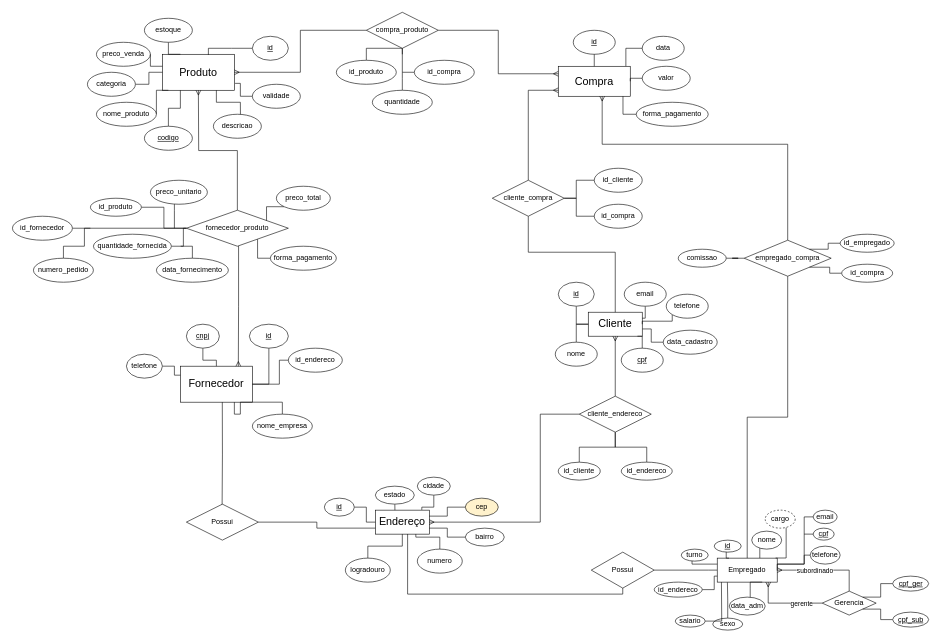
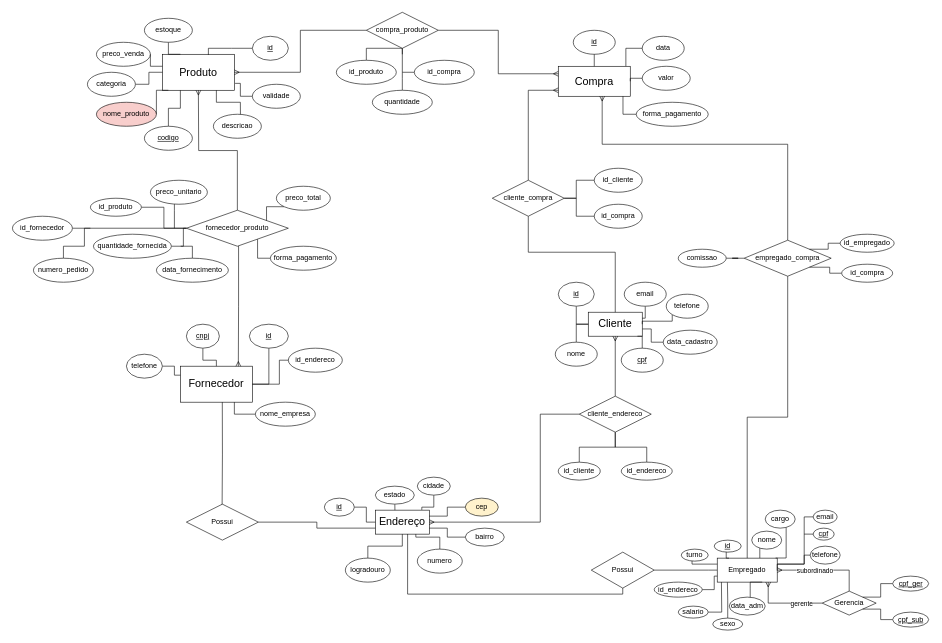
node "nome_produto": fillcolor #ffffff -> #f8cecc
node "nome_empresa": moved (282, 426) -> (285, 414)
node "cargo": style dashed -> solid
node "salario": moved (690, 621) -> (693, 612)
